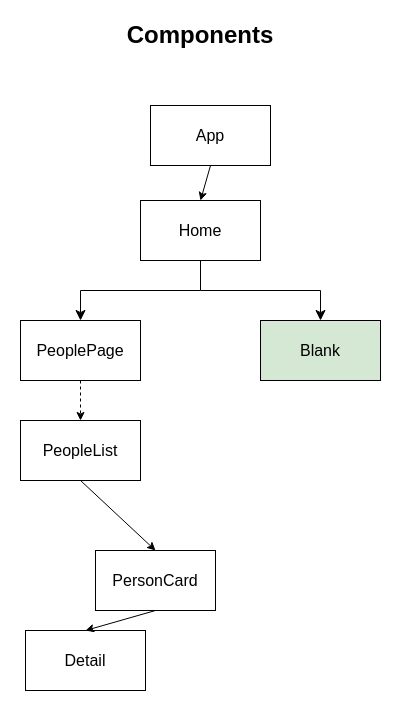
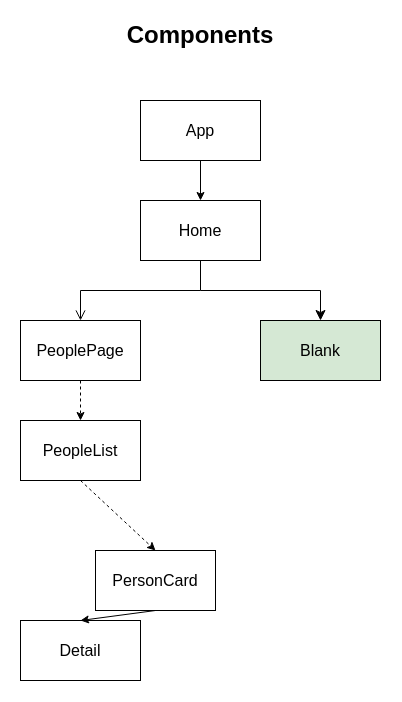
node "App": moved (211, 136) -> (201, 131)
edge "Home" -> "PeoplePage": arrowhead classic -> open
edge "PeopleList" -> "PersonCard": style solid -> dashed
node "Detail": moved (86, 661) -> (81, 651)
